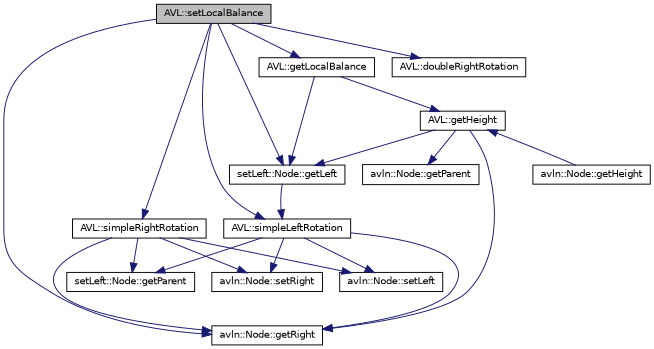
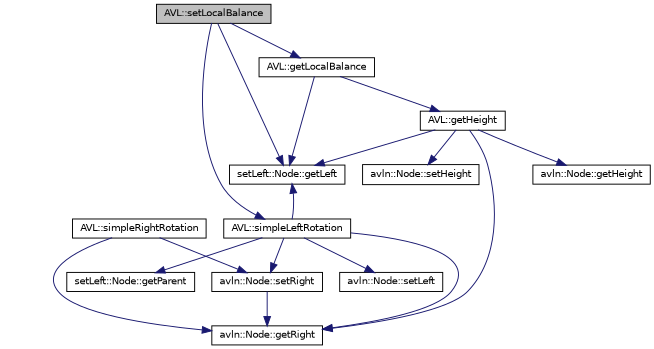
node "AVL::doubleRightRotation": removed
edge "AVL::setLocalBalance" -> "AVL::simpleRightRotation": removed
edge "avln::Node::getHeight" -> "AVL::getHeight": reversed
node "avln::Node::getParent": label "avln::Node::getParent" -> "avln::Node::setHeight"
edge "AVL::setLocalBalance" -> "avln::Node::getRight": now "avln::Node::setRight" -> "avln::Node::getRight"
edge "setLeft::Node::getLeft" -> "AVL::simpleLeftRotation": reversed
edge "AVL::simpleRightRotation" -> "setLeft::Node::getParent": removed
edge "AVL::simpleRightRotation" -> "avln::Node::setLeft": removed
